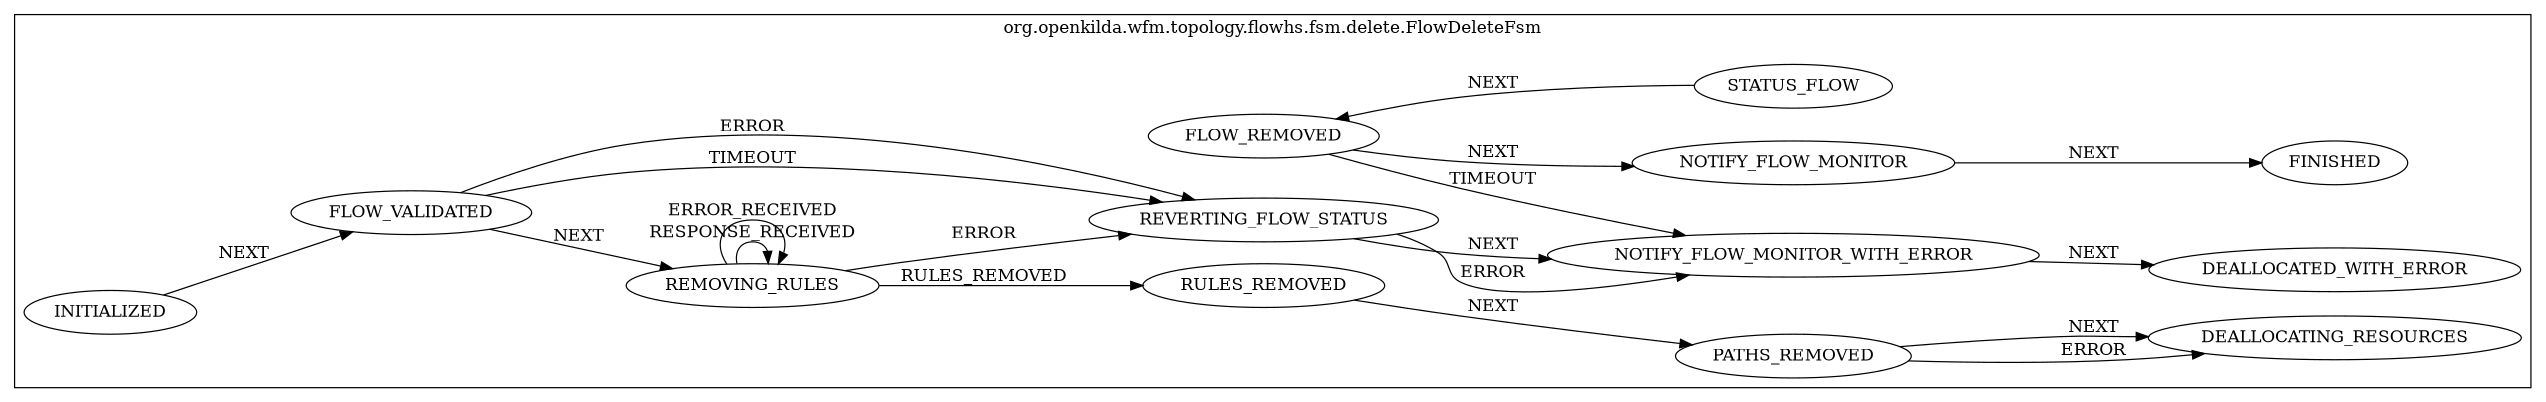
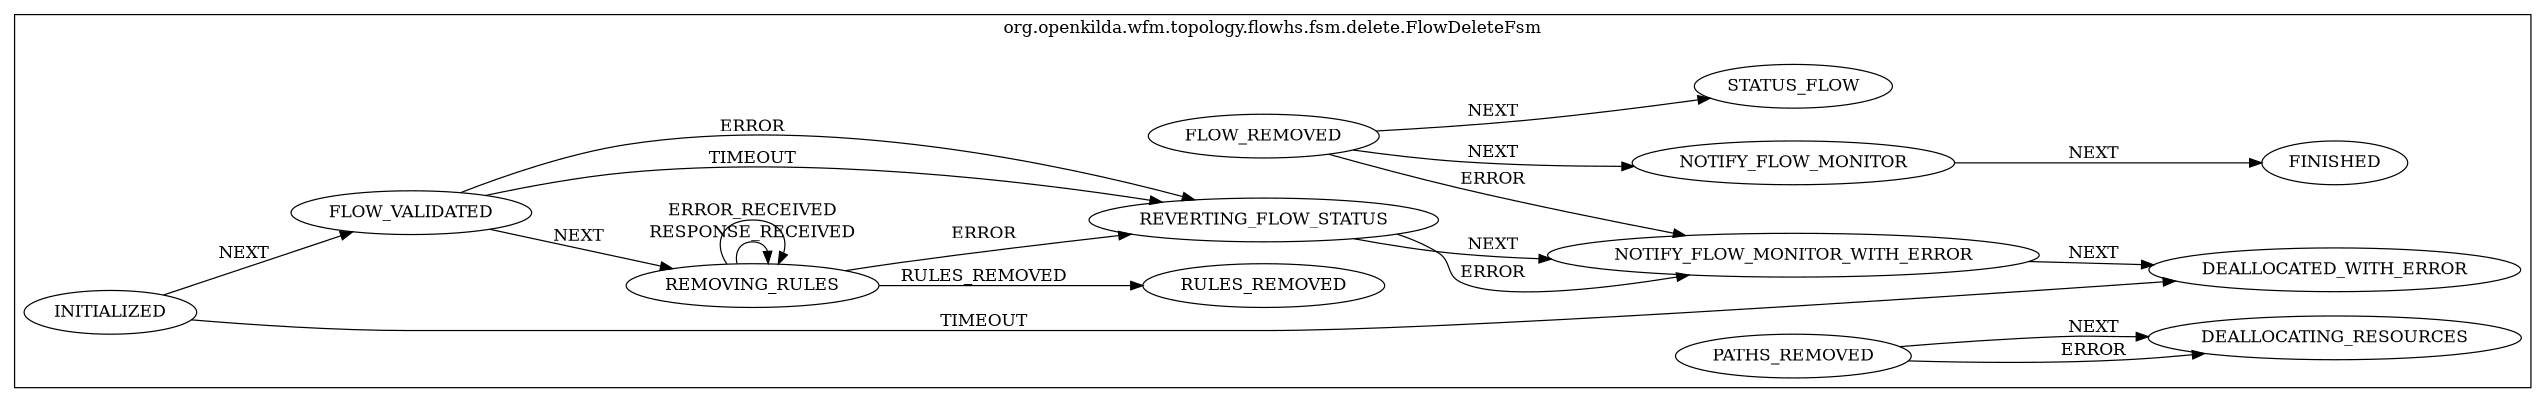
edge "STATUS_FLOW" -> "FLOW_REMOVED": reversed
edge "FLOW_REMOVED" -> "NOTIFY_FLOW_MONITOR_WITH_ERROR": label "TIMEOUT" -> "ERROR"
edge "RULES_REMOVED" -> "PATHS_REMOVED": removed, label "NEXT"
edge "INITIALIZED" -> "DEALLOCATED_WITH_ERROR": added, label "TIMEOUT"
